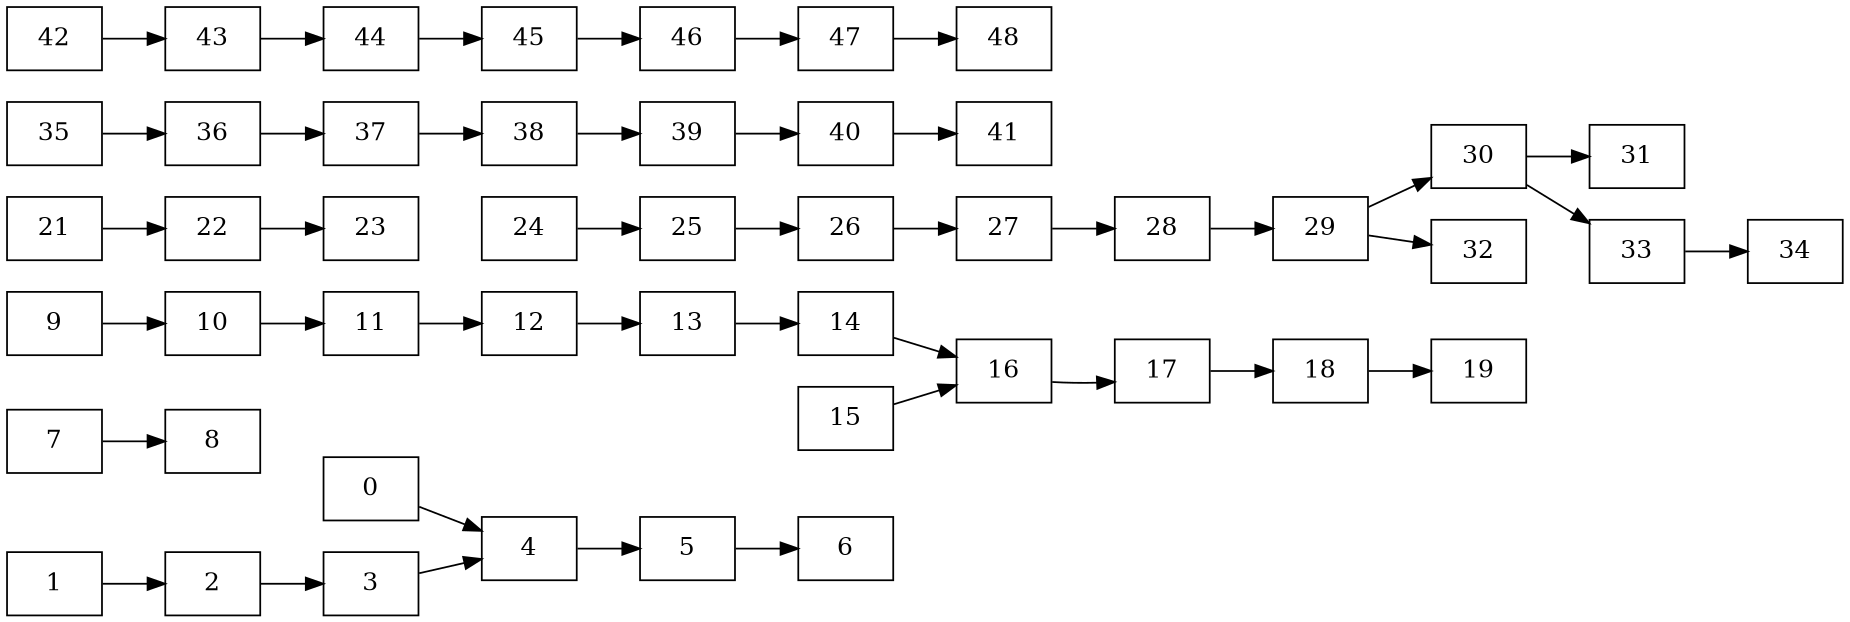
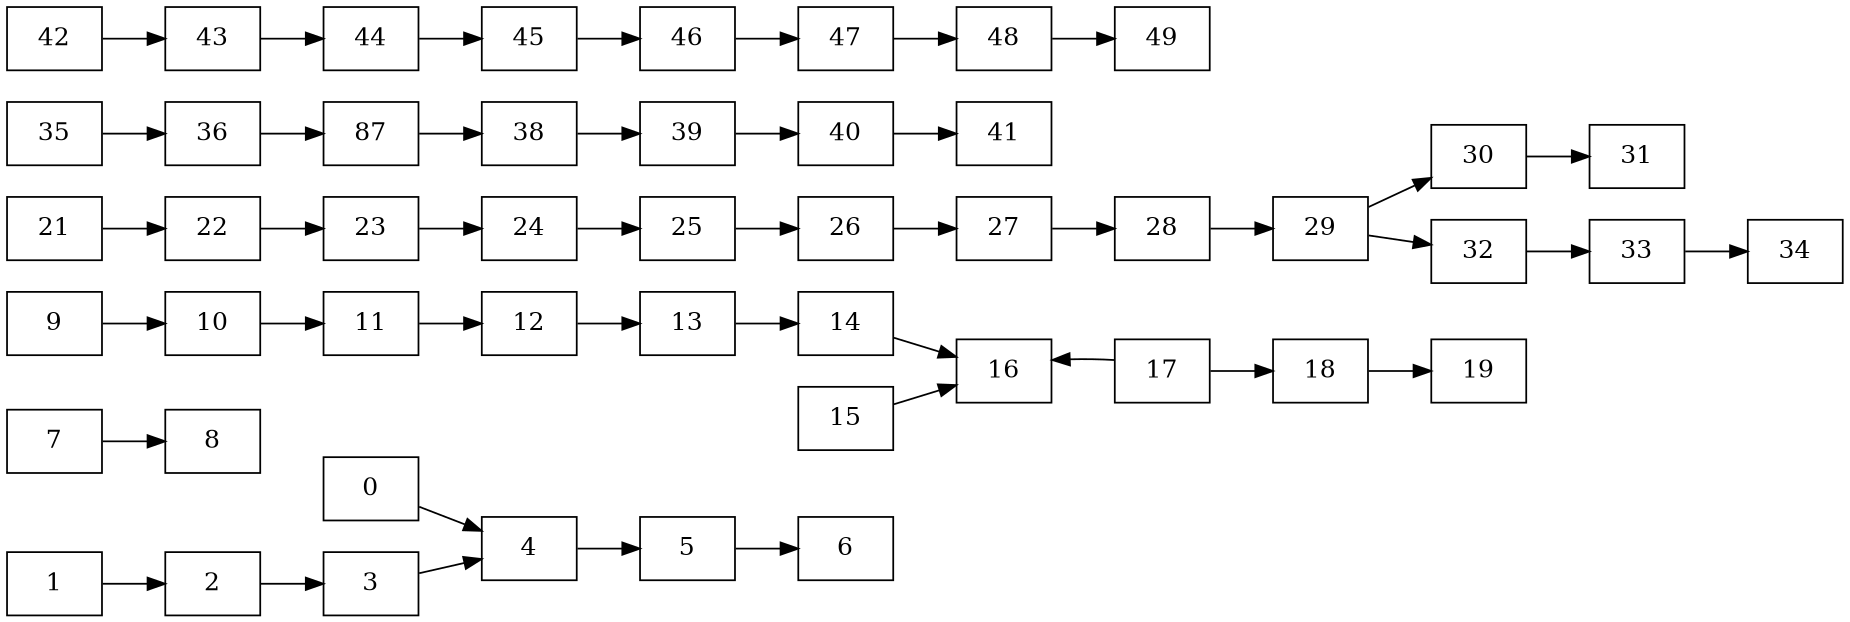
node "49": added
node "37": label "37" -> "87"
edge "30" -> "33": now "32" -> "33"
edge "23" -> "24": added
edge "16" -> "17": reversed
